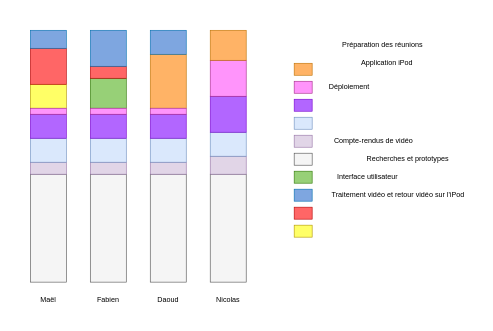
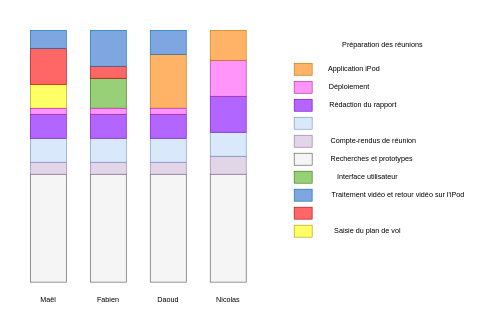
node "Application iPod": moved (387, 63) -> (354, 69)
node "Rédaction du rapport": added
node "Compte-rendus de vidéo": label "Compte-rendus de vidéo" -> "Compte-rendus de réunion"
node "Recherches et prototypes": moved (408, 159) -> (372, 159)
node "Saisie du plan de vol": added
